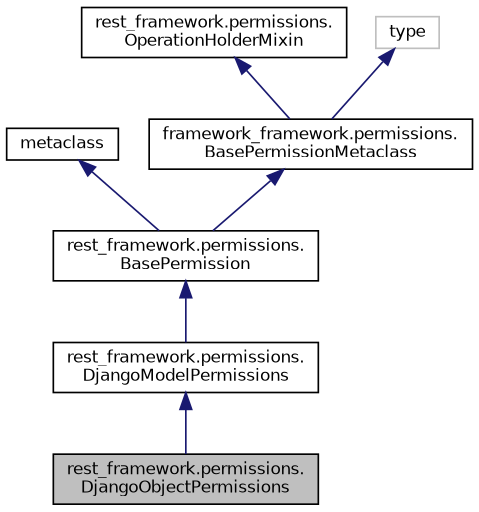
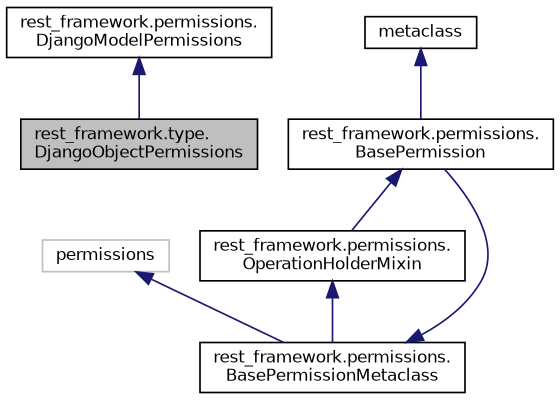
node "type": label "type" -> "permissions"
node "framework_framework.permissions. BasePermissionMetaclass": label "framework_framework.permissions. BasePermissionMetaclass" -> "rest_framework.permissions. BasePermissionMetaclass"
edge "rest_framework.permissions. DjangoModelPermissions" -> "rest_framework.permissions. BasePermission": now "rest_framework.permissions. OperationHolderMixin" -> "rest_framework.permissions. BasePermission"
node "rest_framework.permissions. DjangoObjectPermissions": label "rest_framework.permissions. DjangoObjectPermissions" -> "rest_framework.type. DjangoObjectPermissions"
